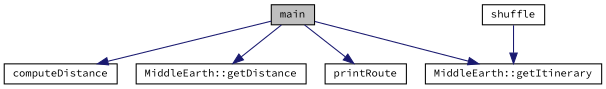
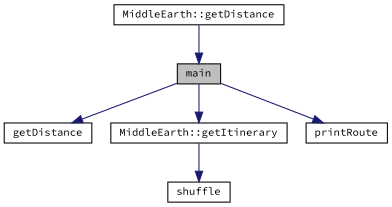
edge "shuffle" -> "MiddleEarth::getItinerary": reversed
edge "main" -> "MiddleEarth::getDistance": reversed
node "computeDistance": label "computeDistance" -> "getDistance"
